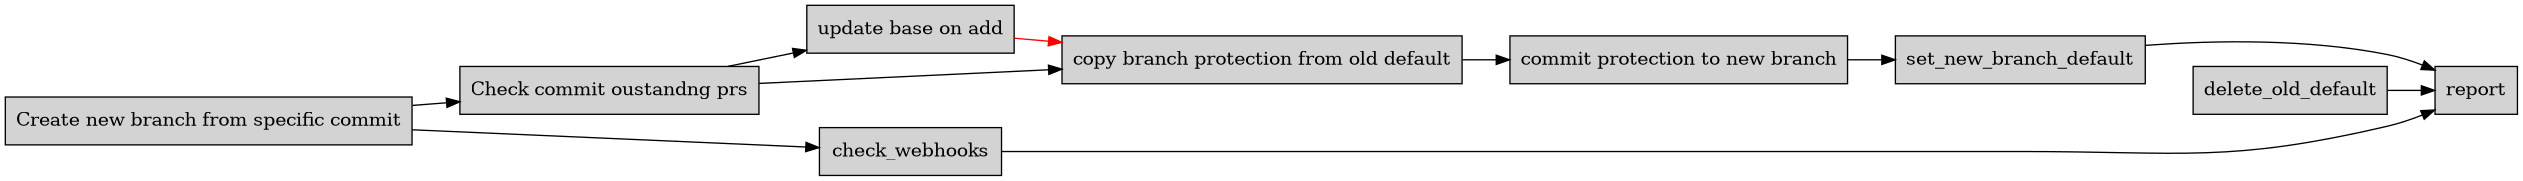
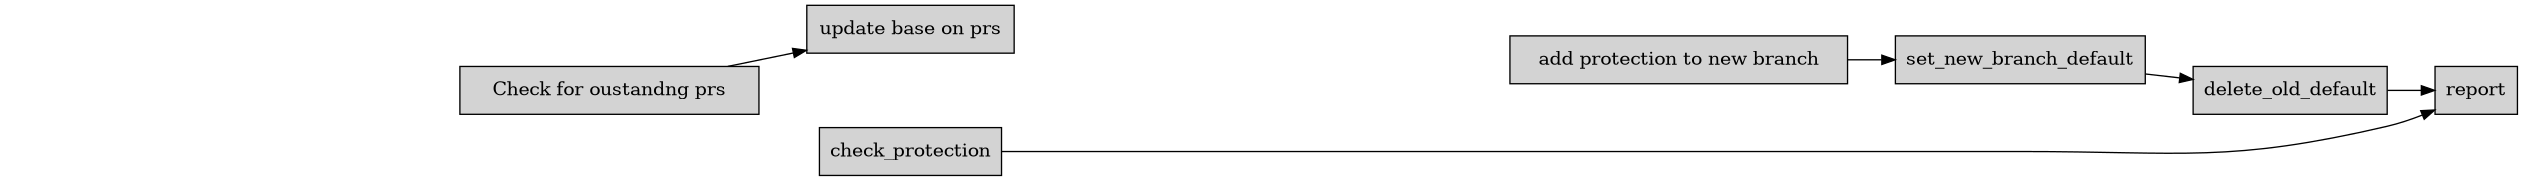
node "update base on add": label "update base on add" -> "update base on prs"
edge "set_new_branch_default" -> "report": now "set_new_branch_default" -> "delete_old_default"
node "copy branch protection from old default": removed
node "commit protection to new branch": label "commit protection to new branch" -> "add protection to new branch"
node "Check commit oustandng prs": label "Check commit oustandng prs" -> "Check for oustandng prs"
node "Create new branch from specific commit": removed
node "check_webhooks": label "check_webhooks" -> "check_protection"
